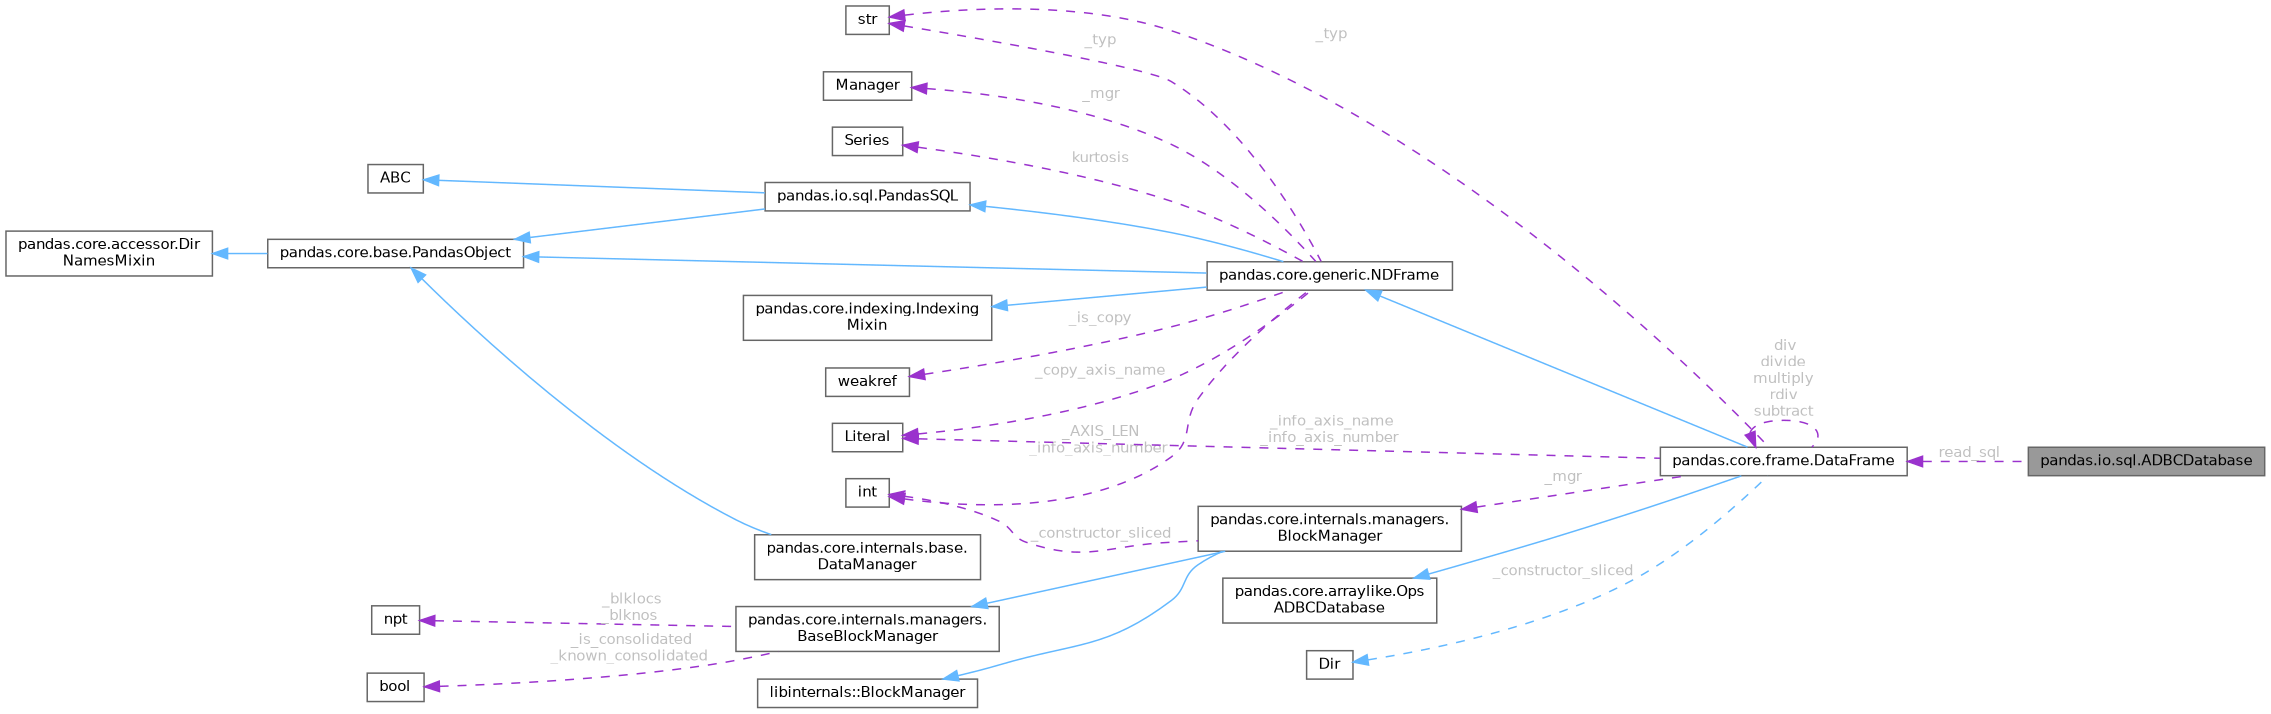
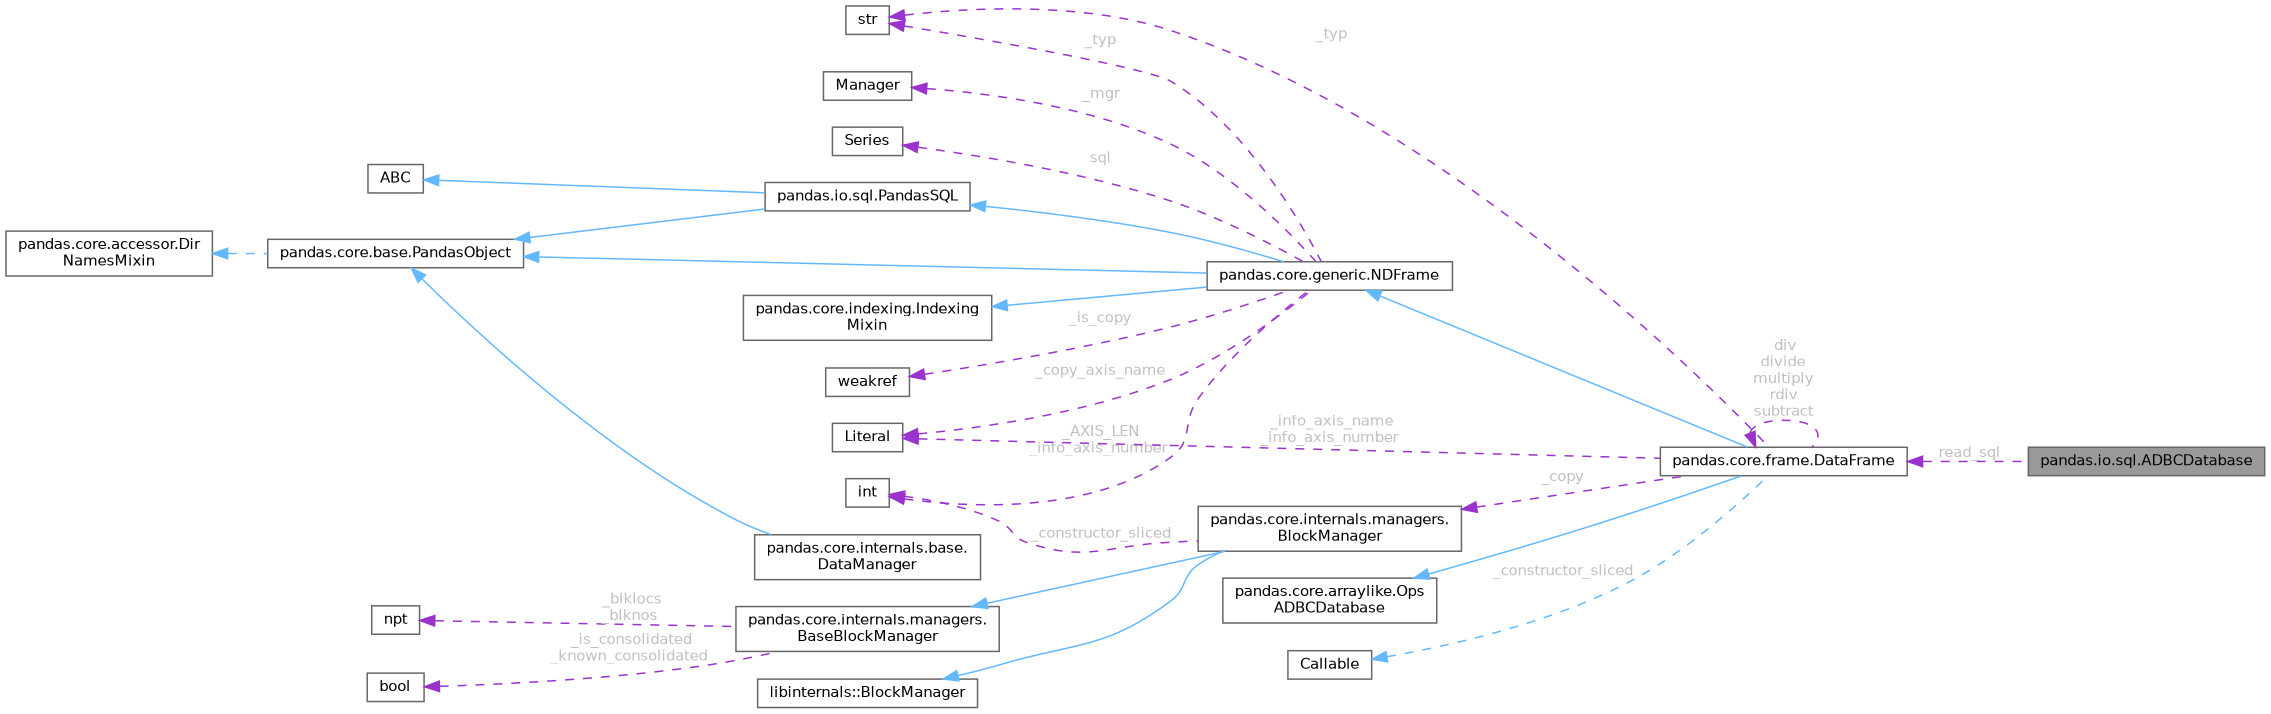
edge "pandas.core.generic.NDFrame" -> "Series": label " kurtosis" -> " sql"
edge "pandas.core.base.PandasObject" -> "pandas.core.accessor.Dir NamesMixin": style solid -> dashed
edge "pandas.core.frame.DataFrame" -> "pandas.core.internals.managers. BlockManager": label " _mgr" -> " _copy"
node "Dir": label "Dir" -> "Callable"
